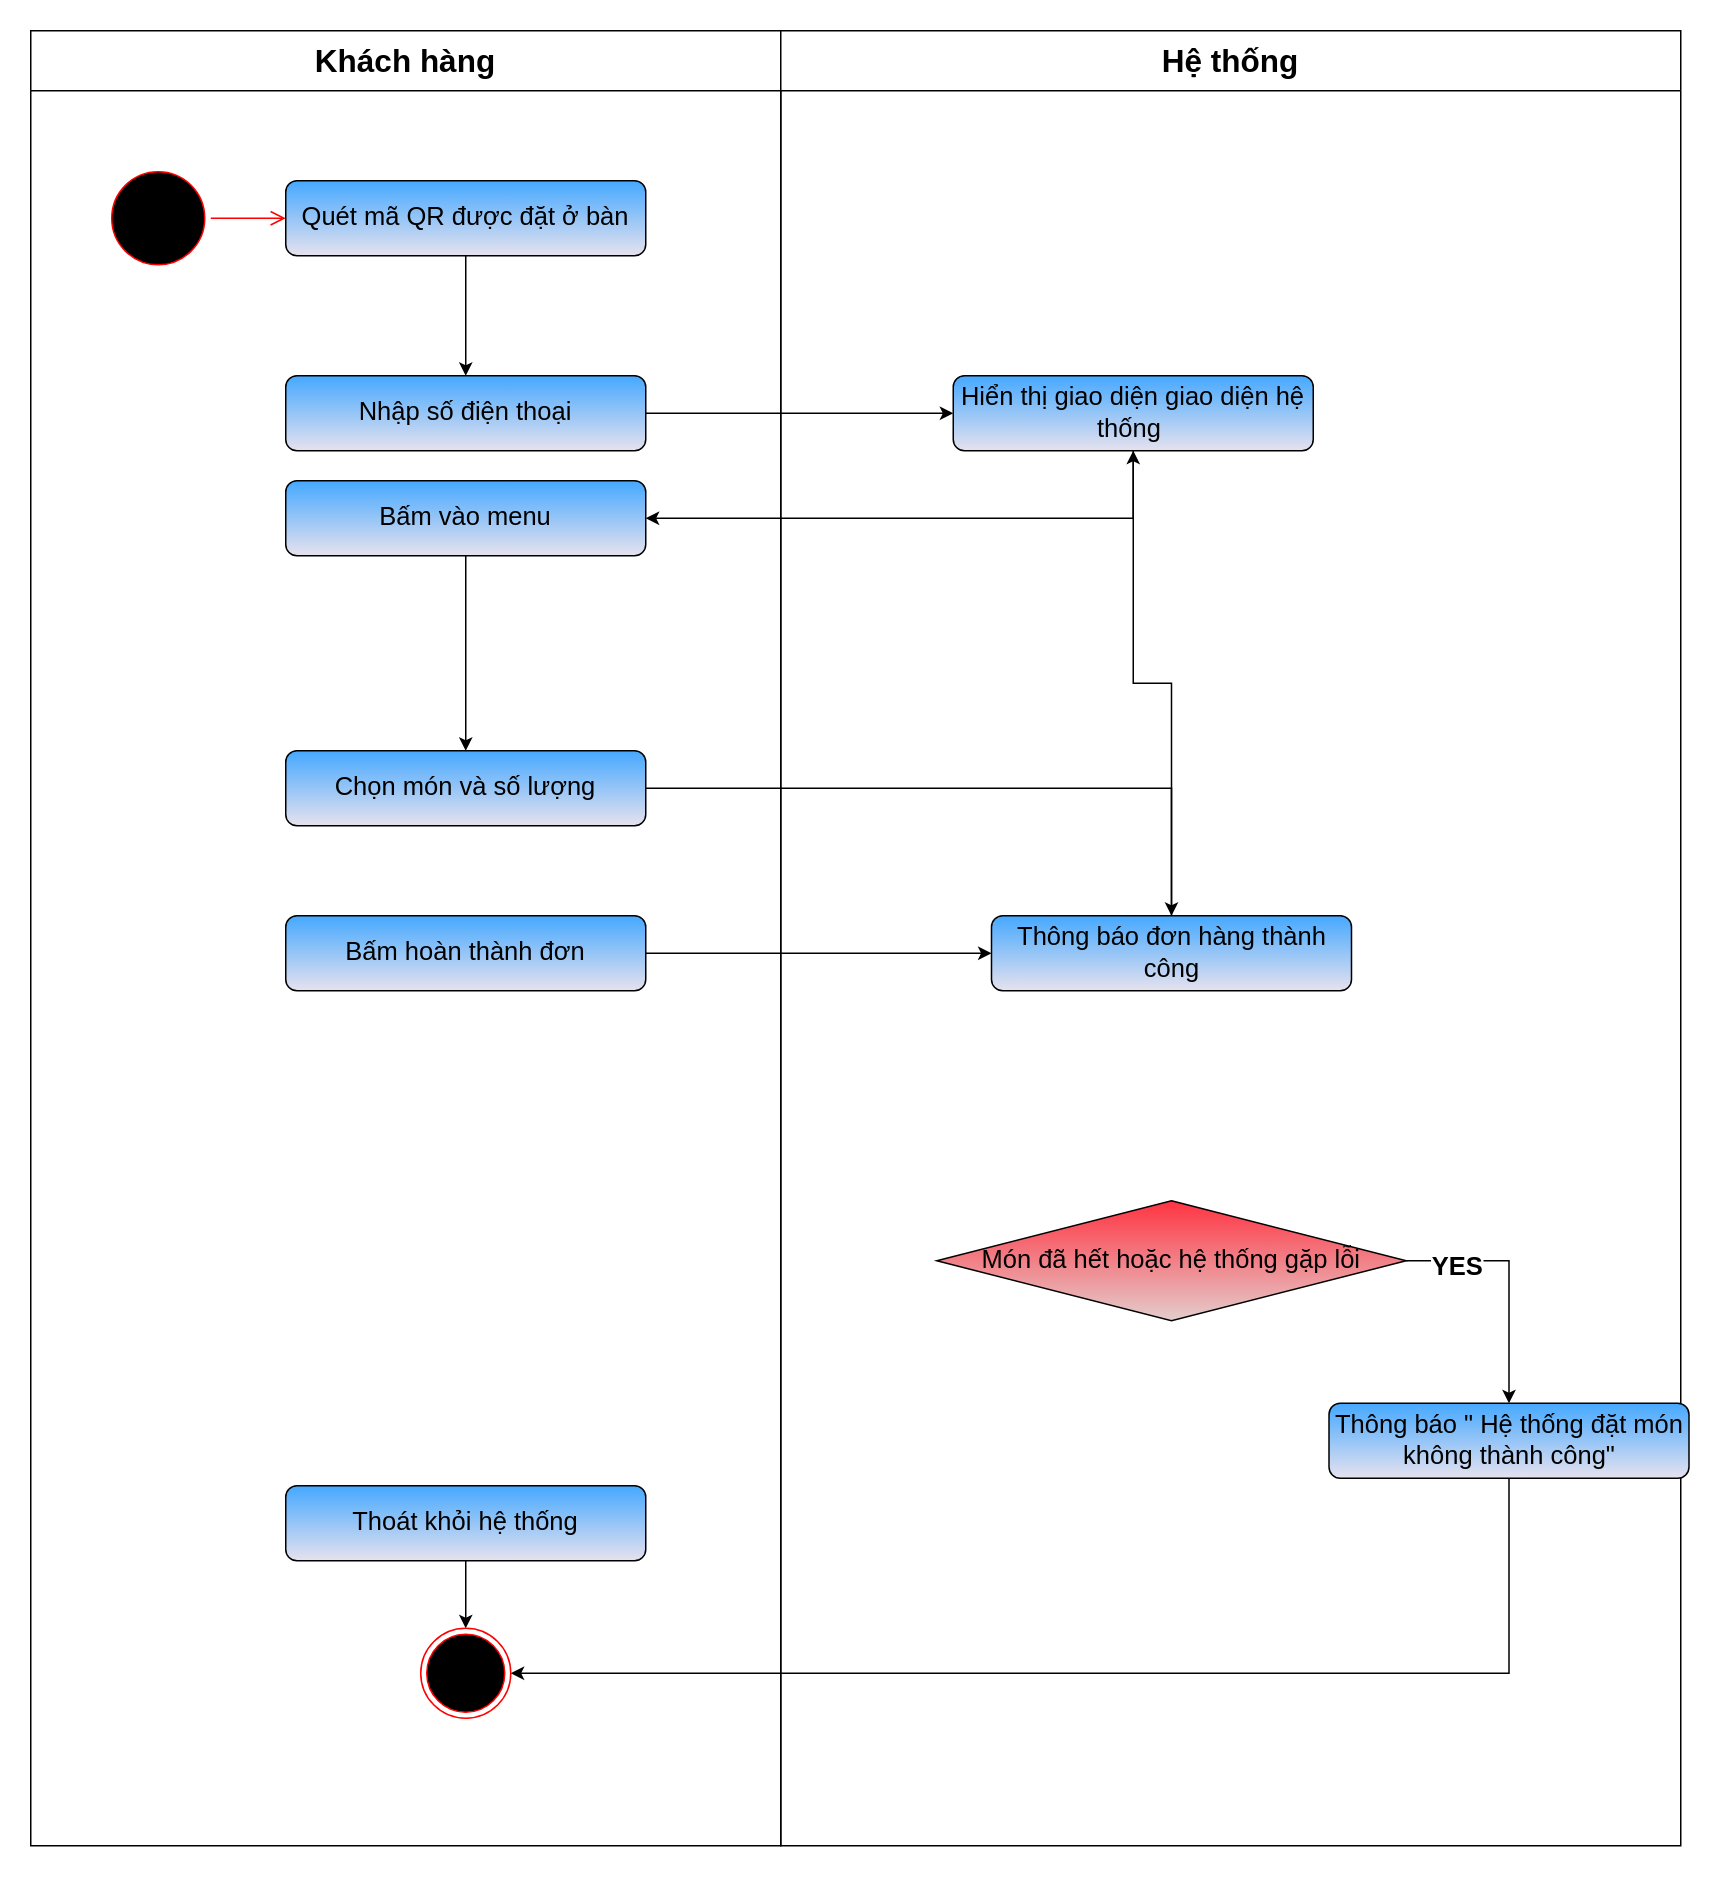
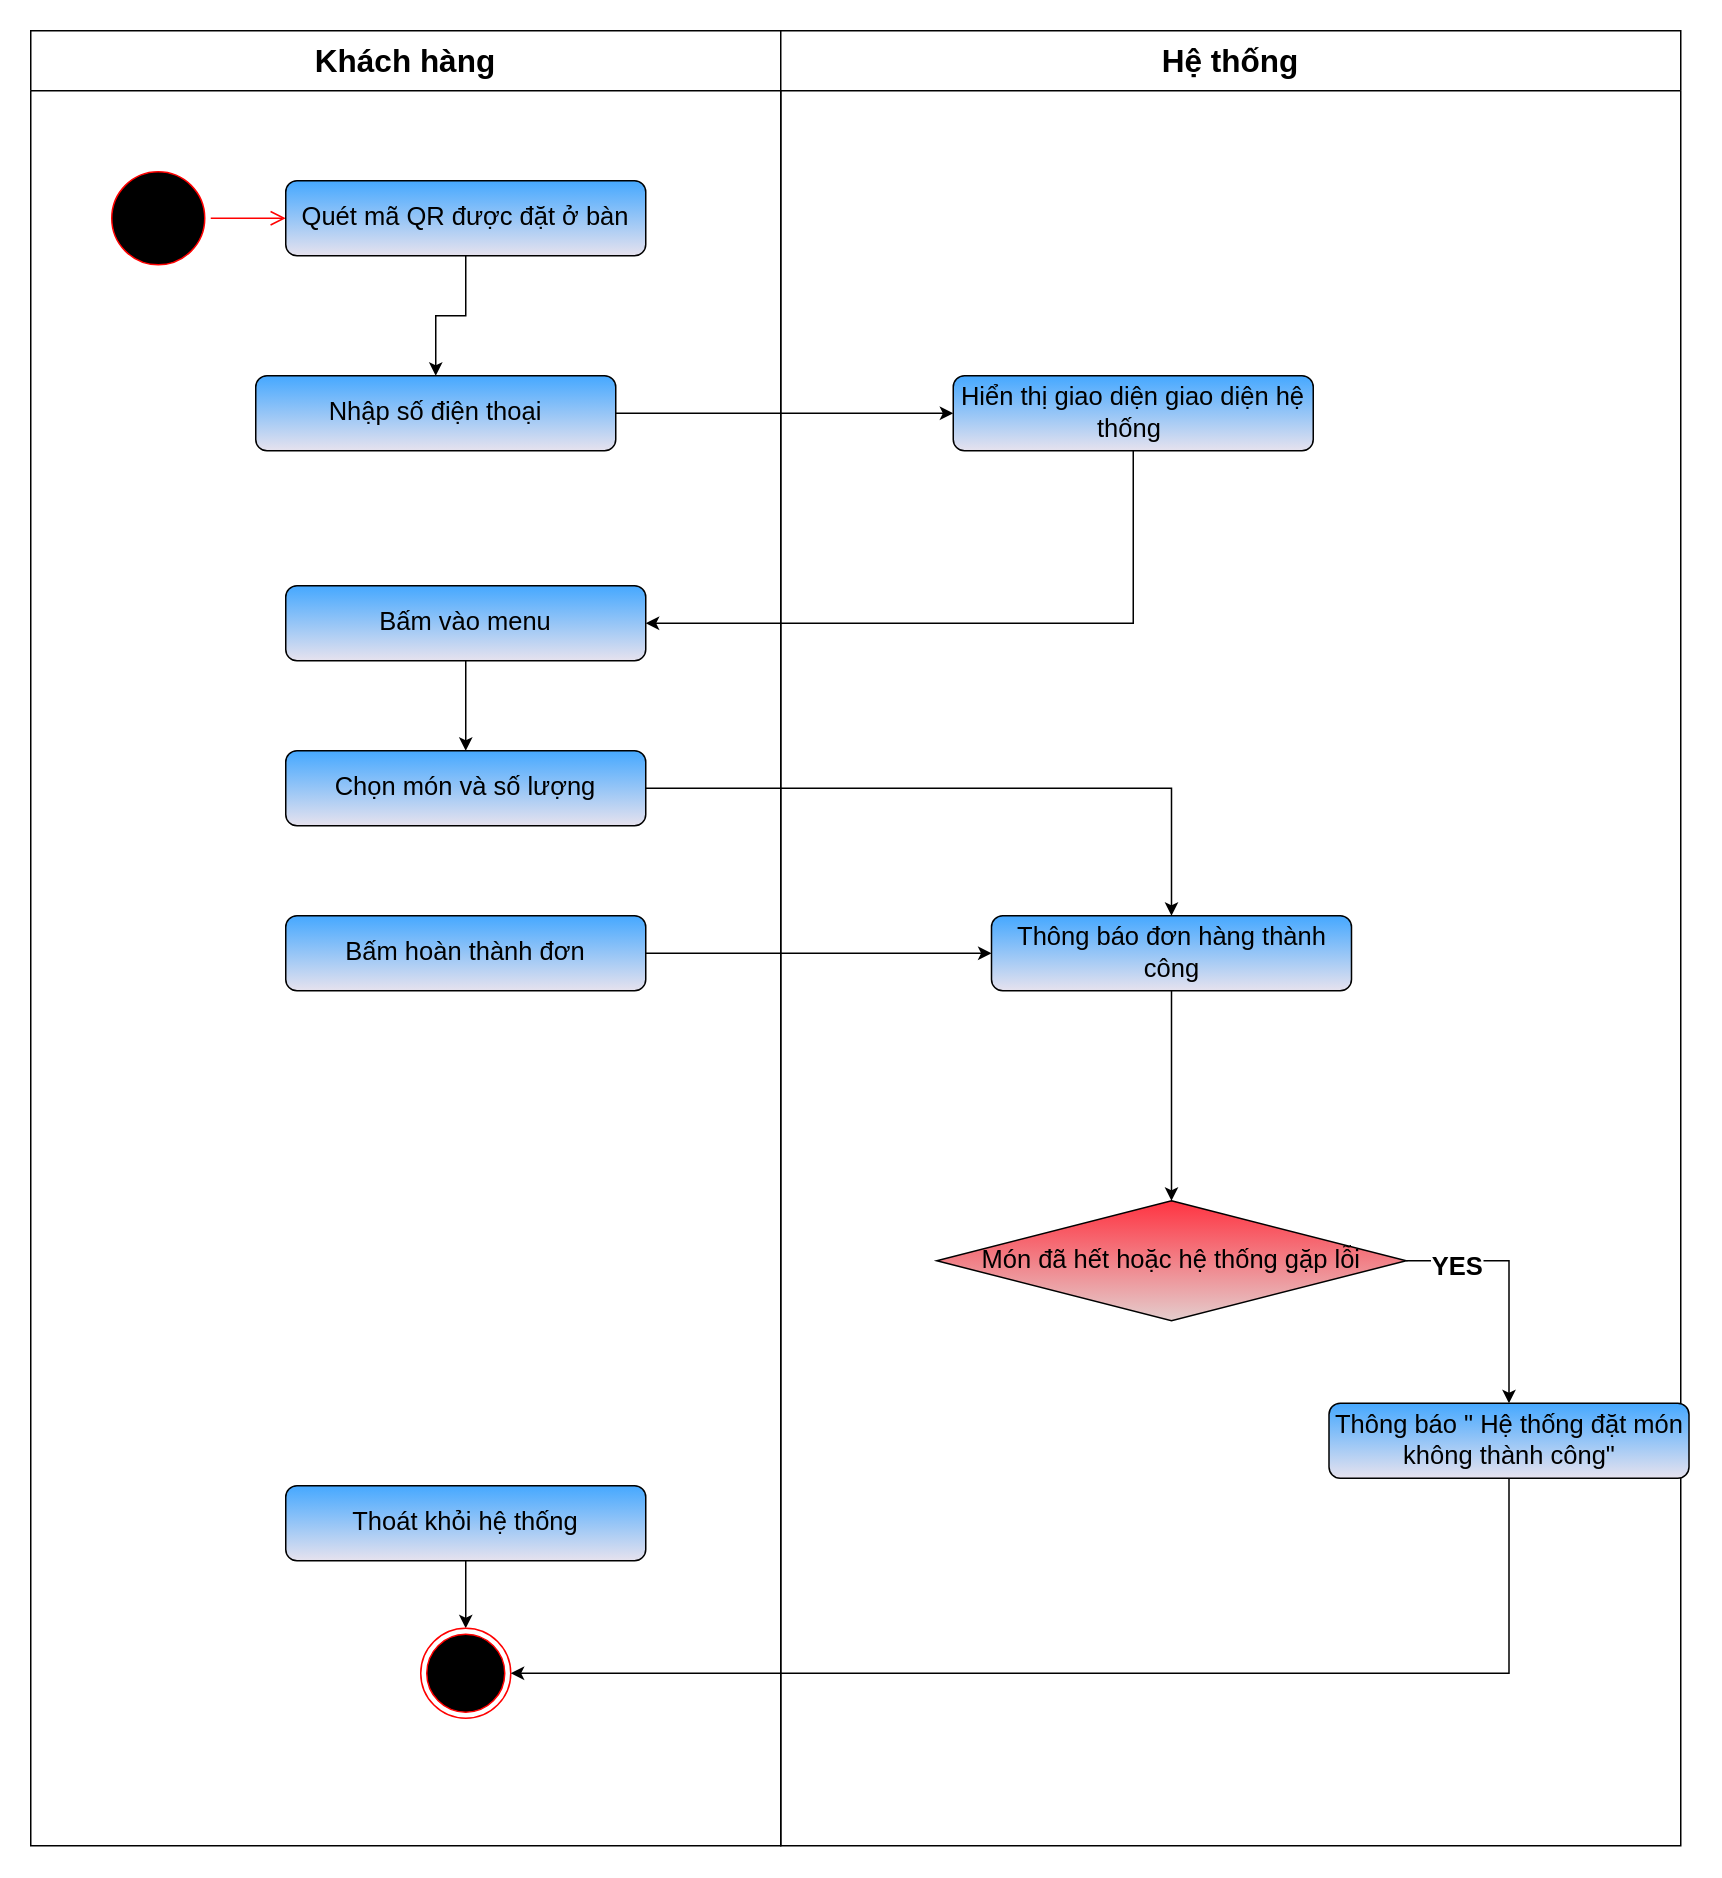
node "Nhập số điện thoại": moved (466, 413) -> (436, 413)
node "Bấm vào menu": moved (466, 518) -> (466, 623)
edge "Thông báo đơn hàng thành công" -> "Hiển thị giao diện giao diện hệ thống": now "Thông báo đơn hàng thành công" -> "Món đã hết hoặc hệ thống gặp lỗi"
